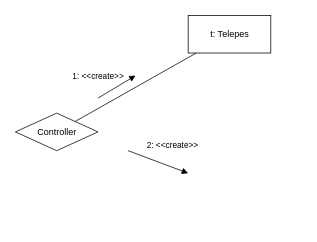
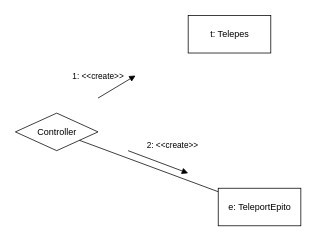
edge "t: Telepes" -- "Controller": removed
edge "Controller" -- "e: TeleportEpito": added
node "e: TeleportEpito": added
